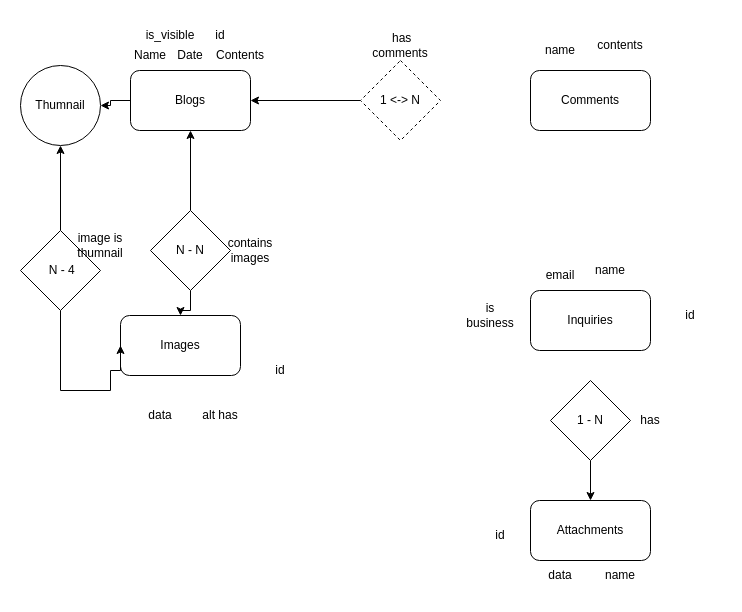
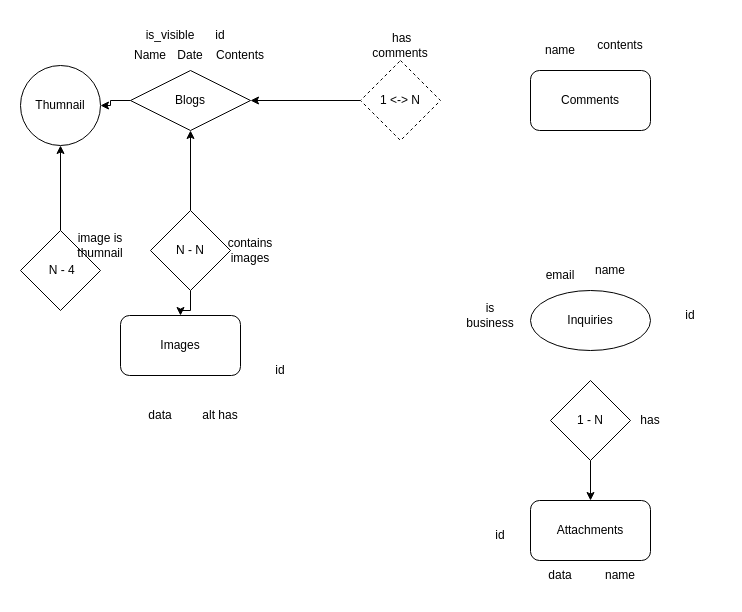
node "Blogs": shape rounded rectangle -> diamond
node "Inquiries": shape rounded rectangle -> ellipse
edge "N - 4" -> "Images": removed
